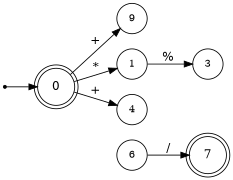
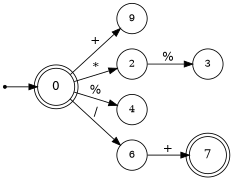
node "1": label "1" -> "2"
edge "0" -> "4": label "+" -> "%"
edge "0" -> "6": added, label "/"
edge "6" -> "7": label "/" -> "+"
